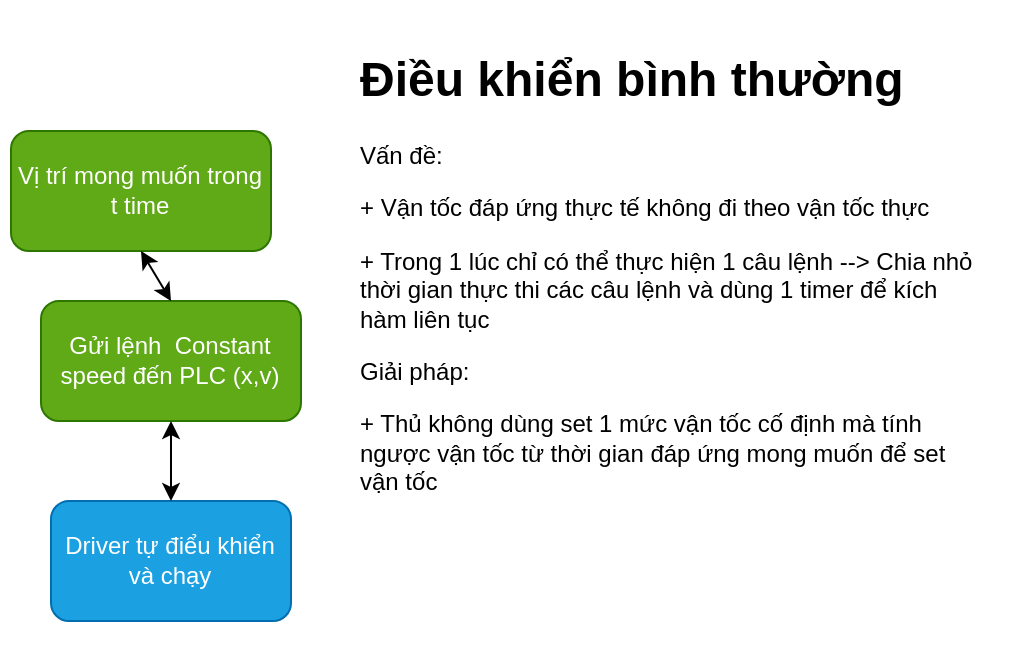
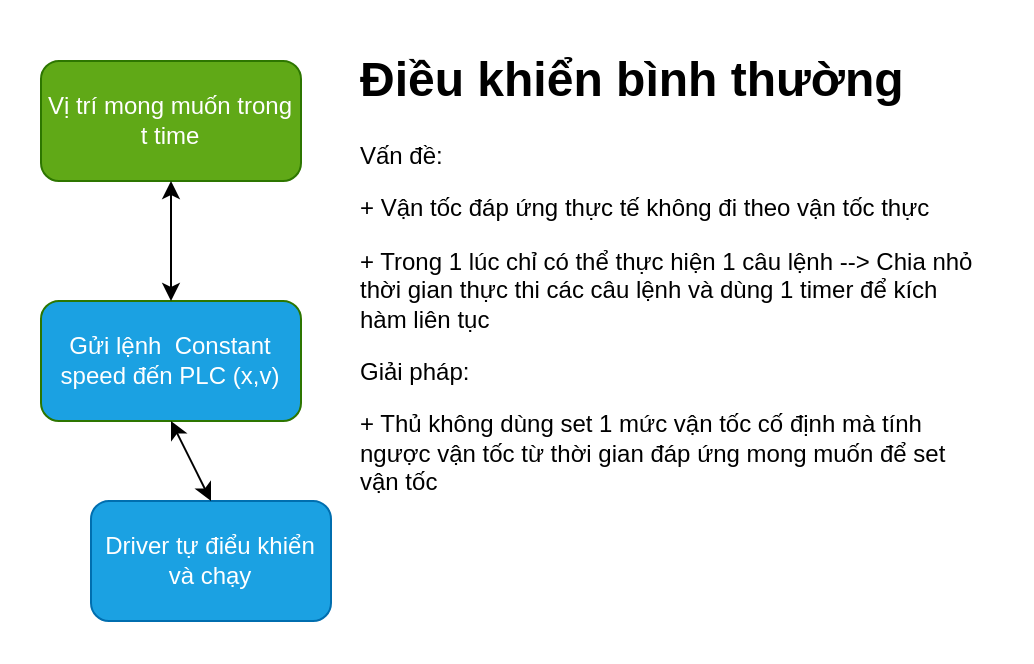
node "Vị trí mong muốn trong t time": moved (141, 191) -> (171, 121)
node "Gửi lệnh Constant speed đến PLC (x,v)": fillcolor #60a917 -> #1ba1e2
node "Driver tự điểu khiển và chạy": moved (171, 561) -> (211, 561)
